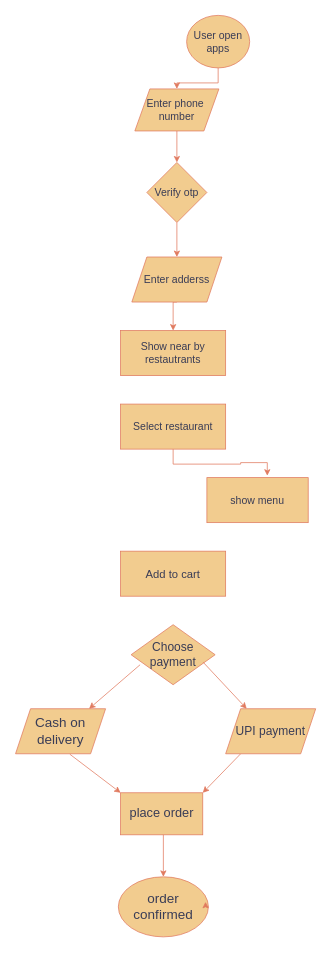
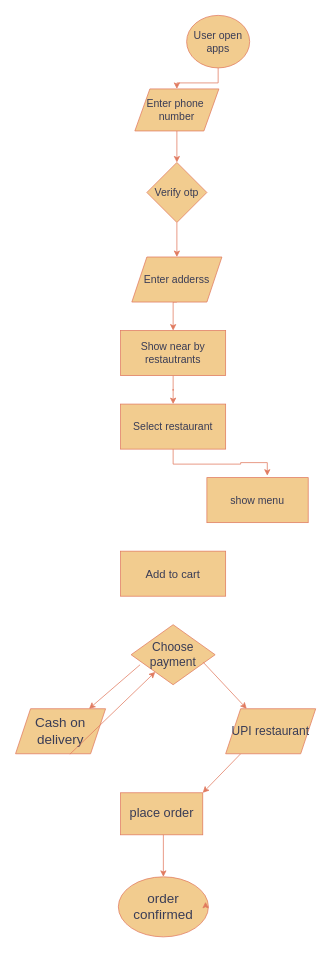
edge "Show near by restautrants" -> "Select restaurant": added
node "UPI payment": label "UPI payment" -> "UPI restaurant"
edge "Cash on delivery" -> "place order": now "Cash on delivery" -> "Choose payment"
